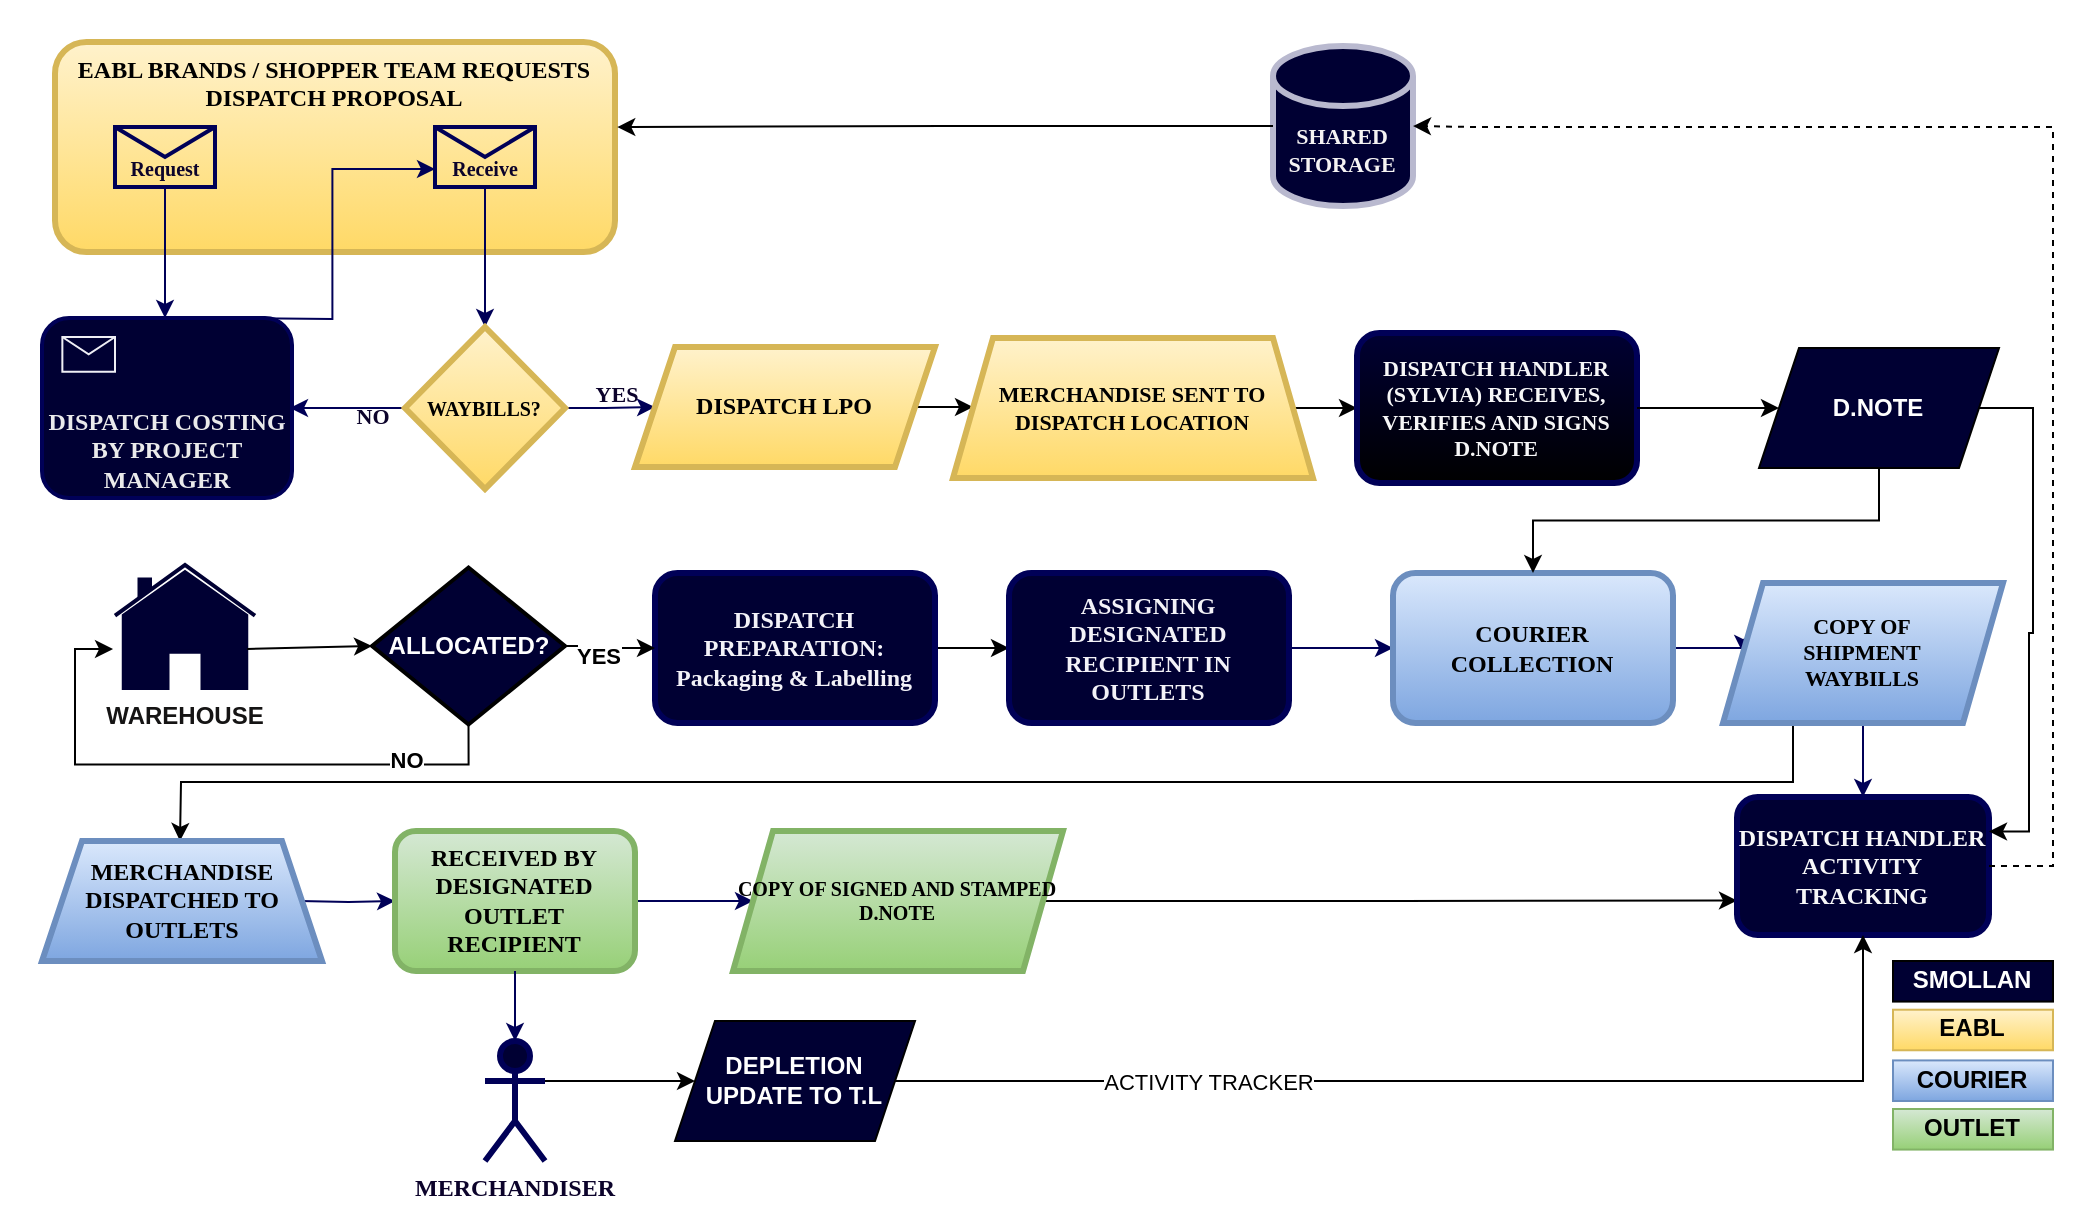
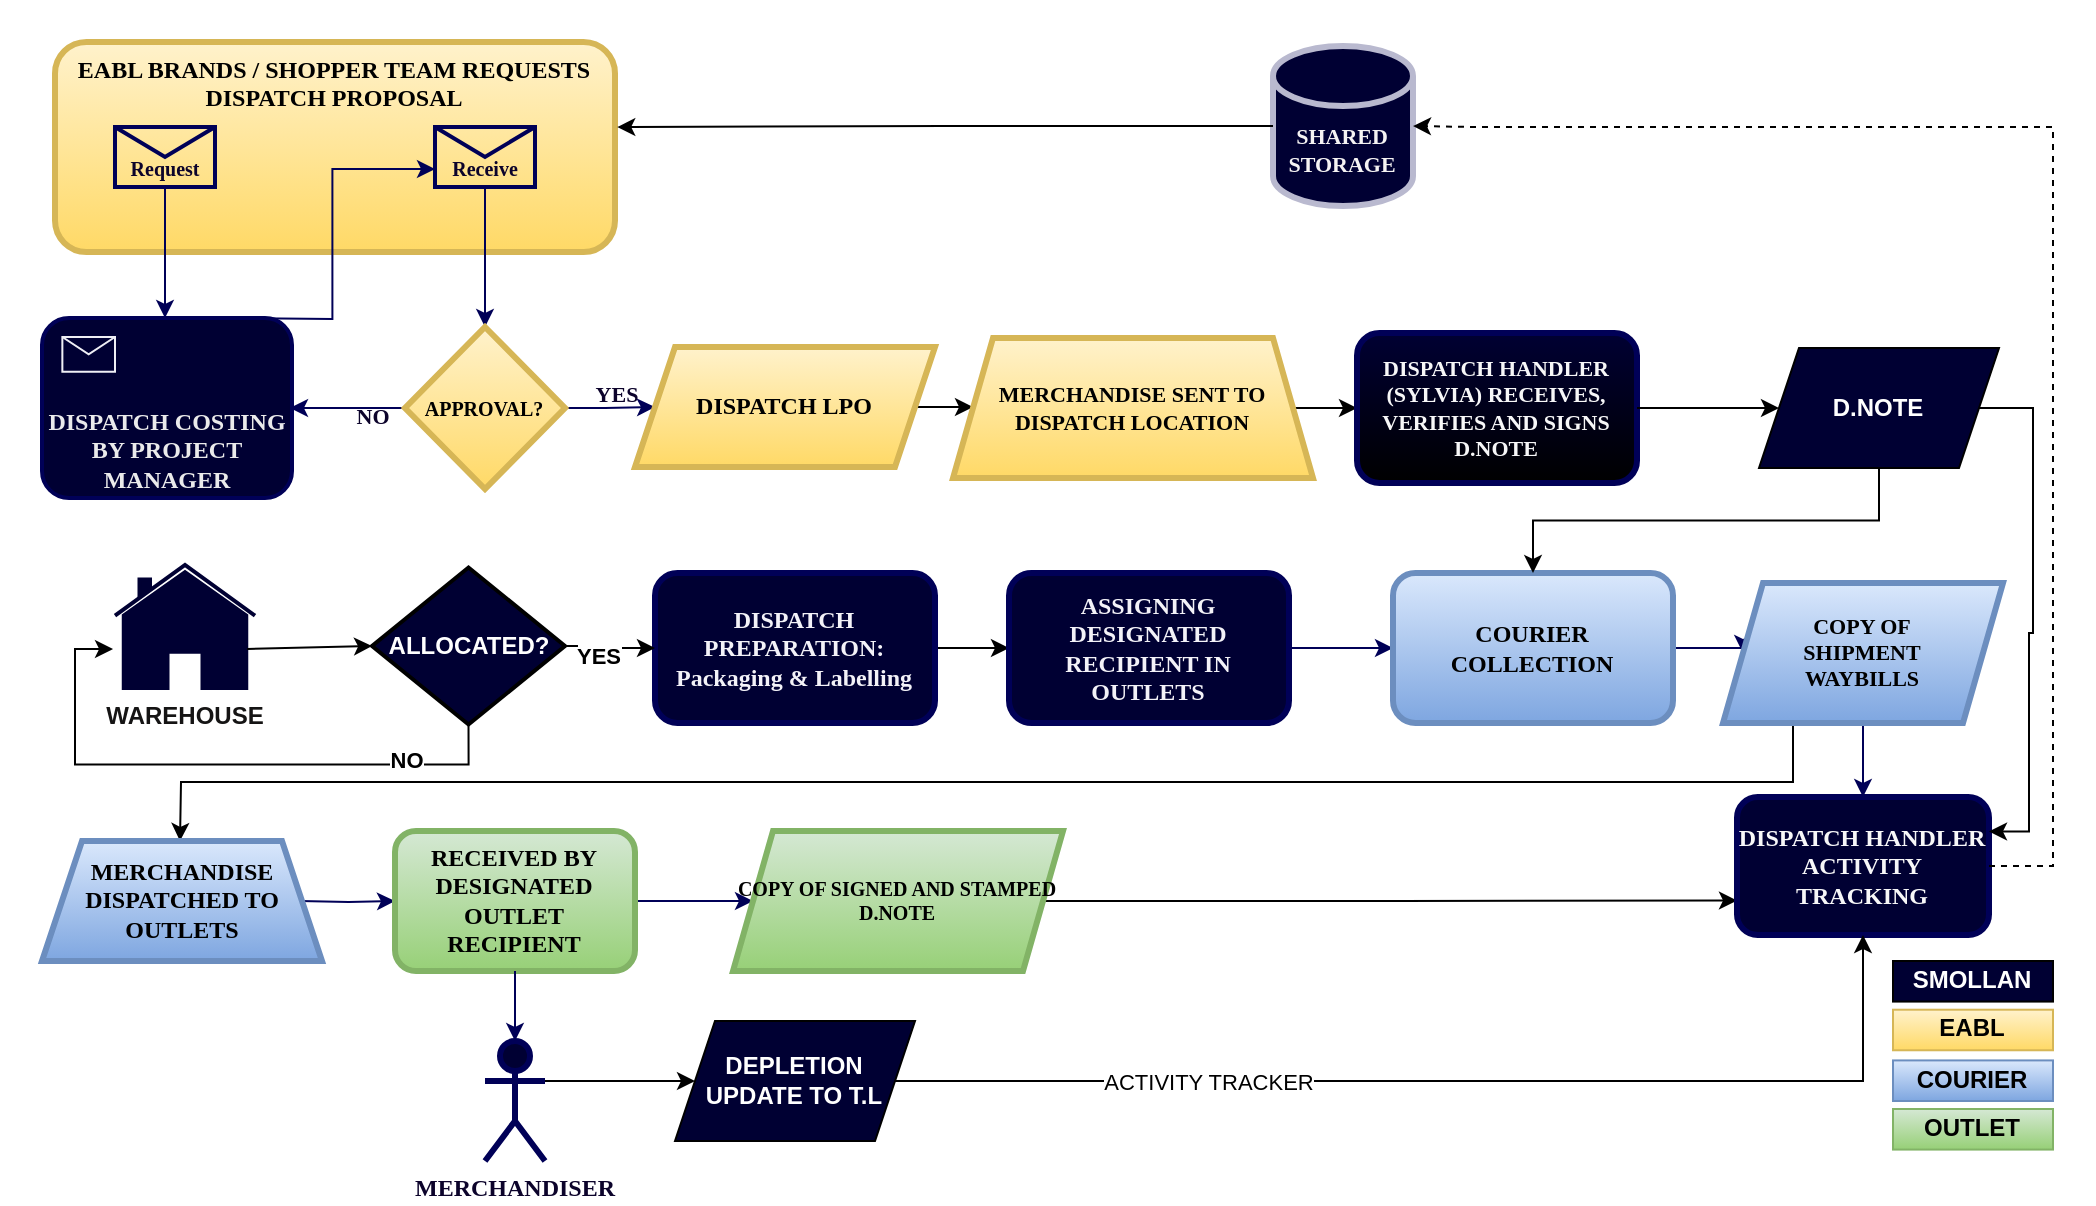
node "WAYBILLS?": label "WAYBILLS?" -> "APPROVAL?"
